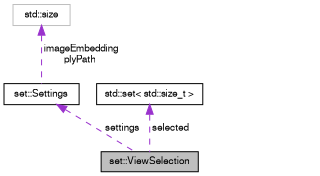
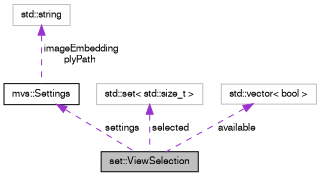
node "std::size": label "std::size" -> "std::string"
node "set::Settings": label "set::Settings" -> "mvs::Settings"
node "std::set< std::size_t >": color black -> grey75
node "std::vector< bool >": added
